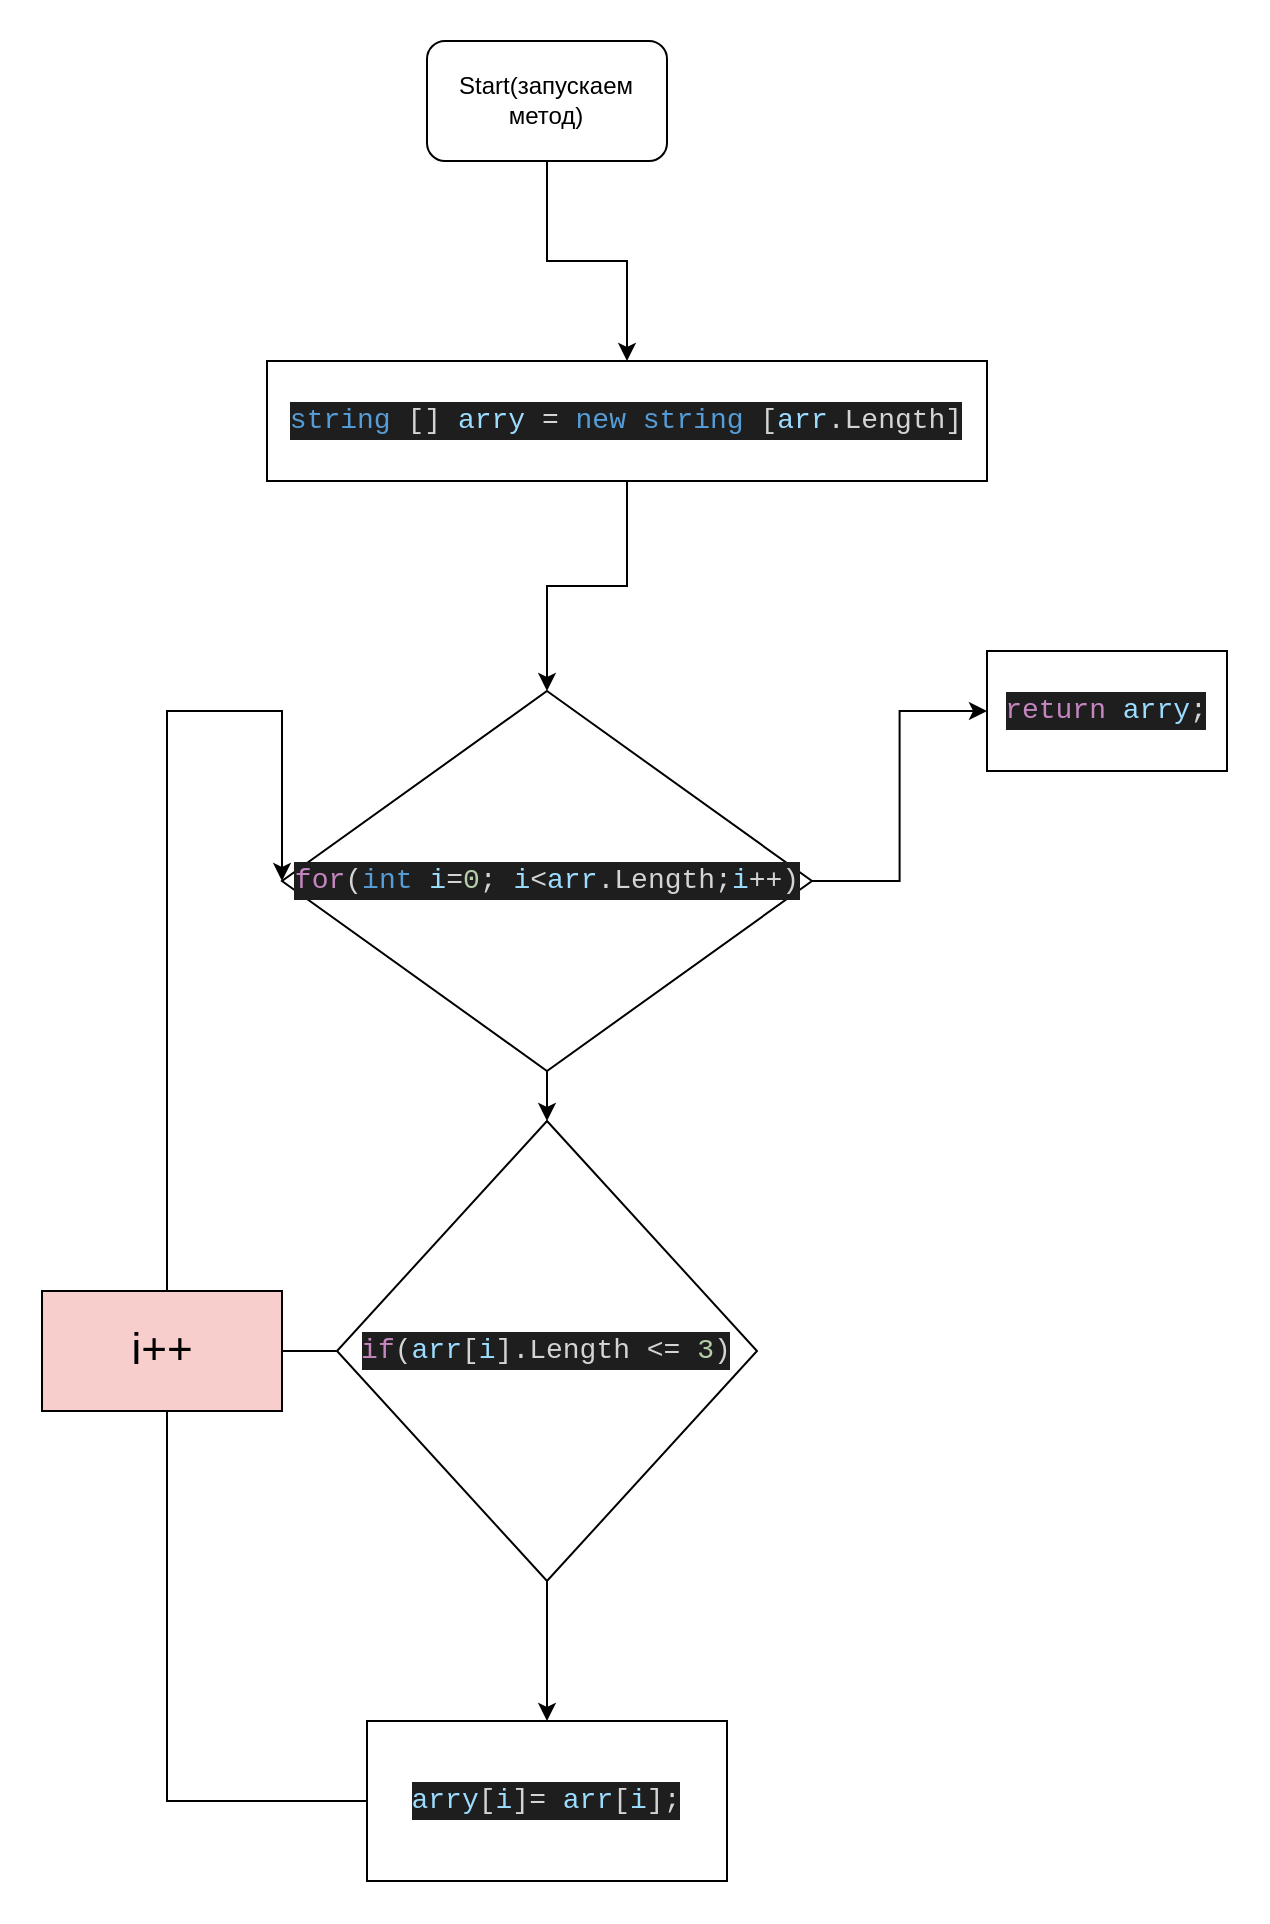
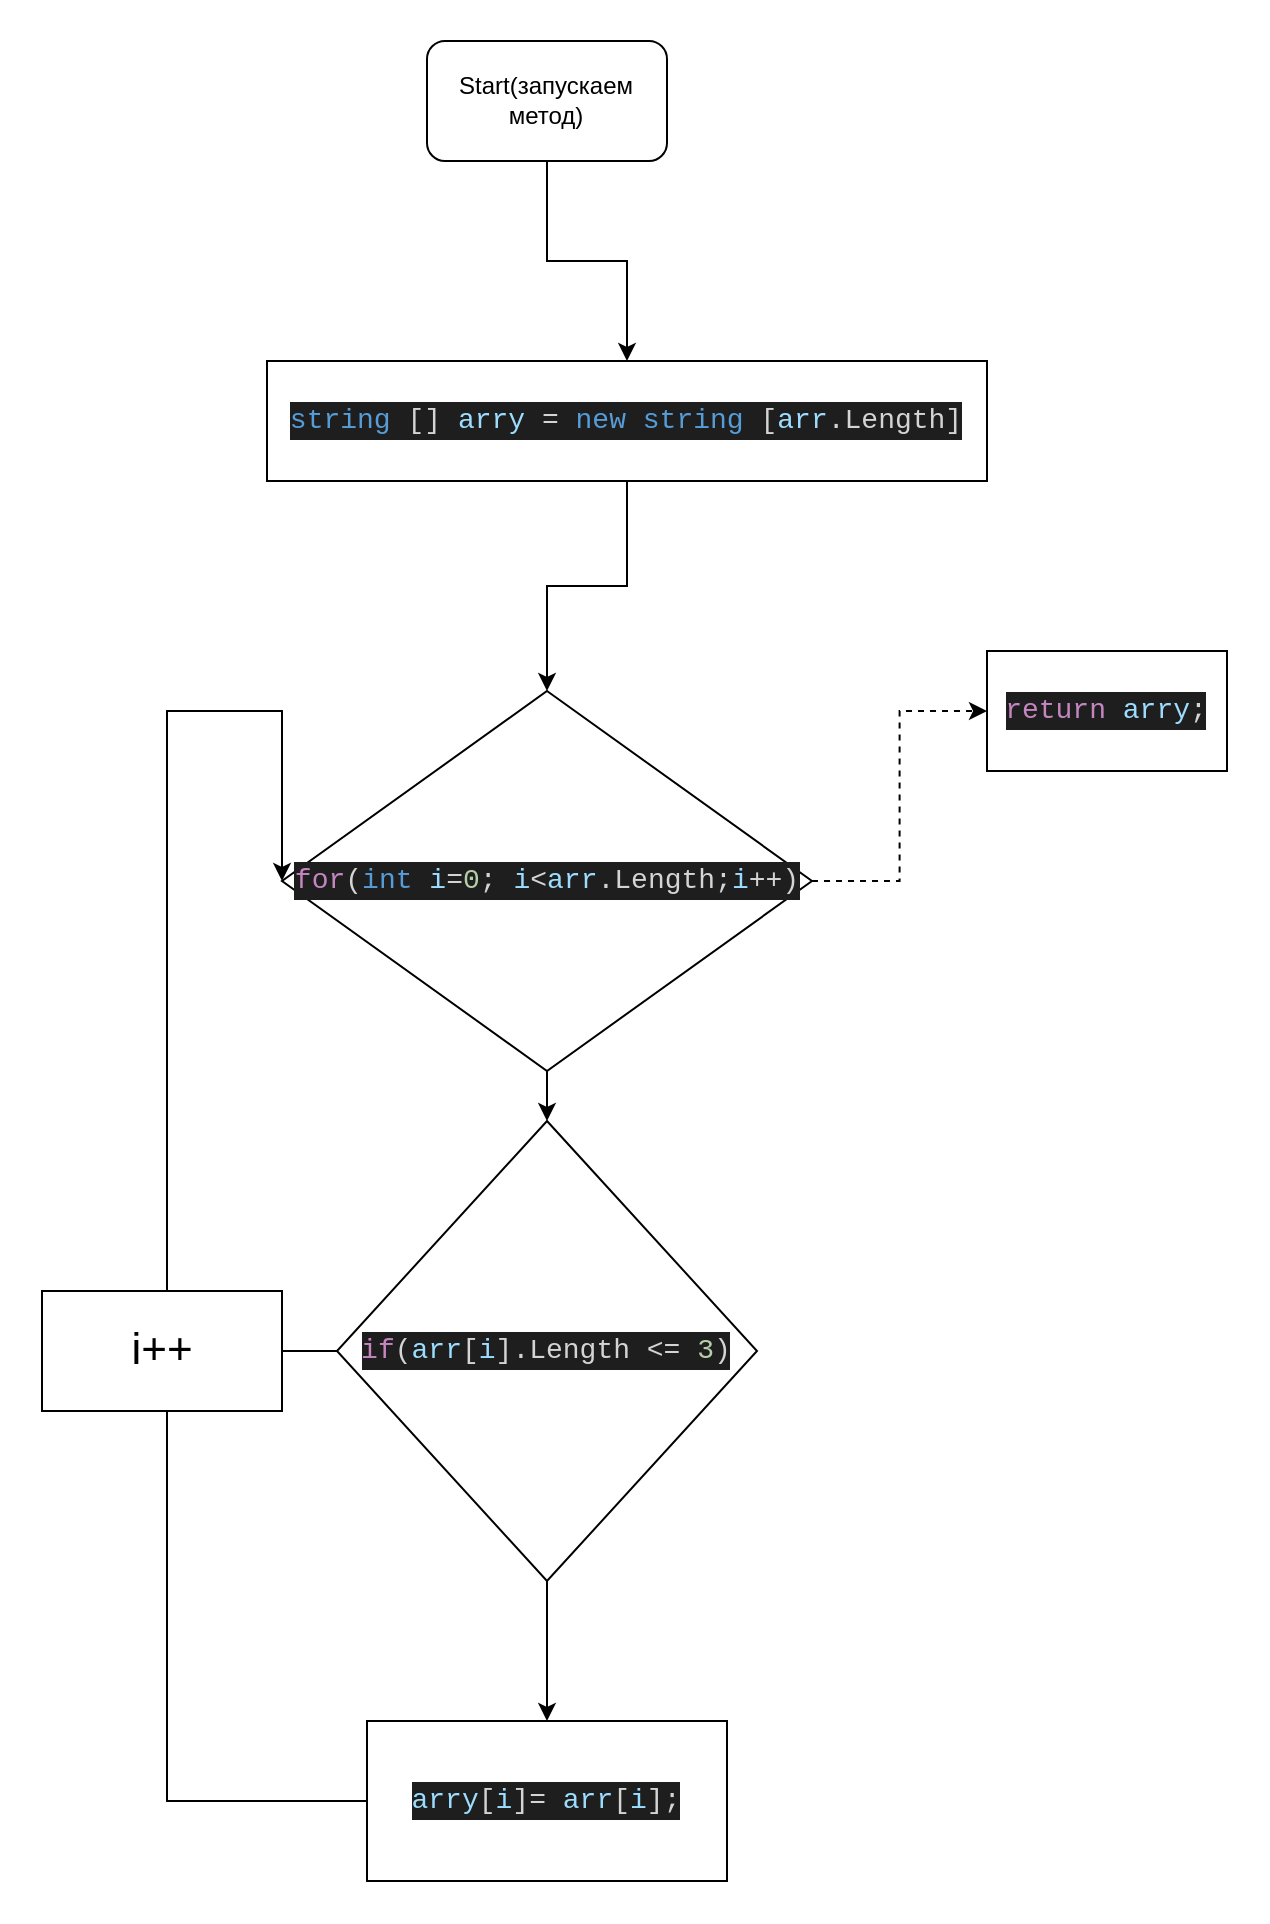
edge "for(int i=0; i<arr.Length;i++)" -> "return arry;": style solid -> dashed
node "i++": fillcolor #f8cecc -> #ffffff
